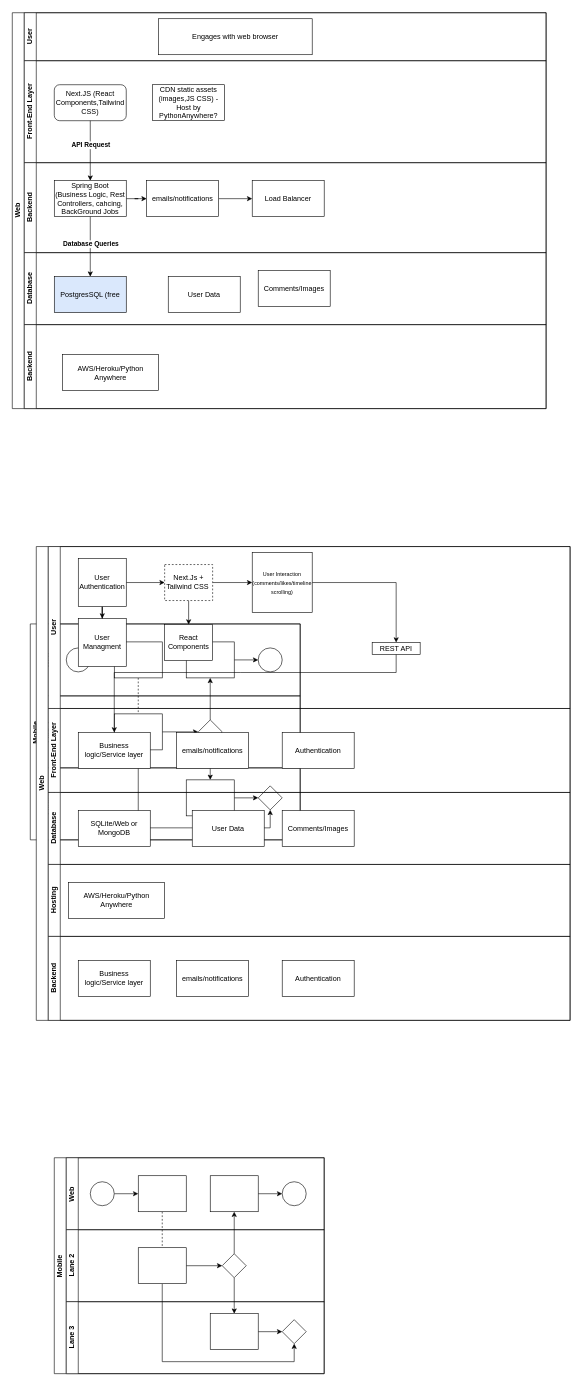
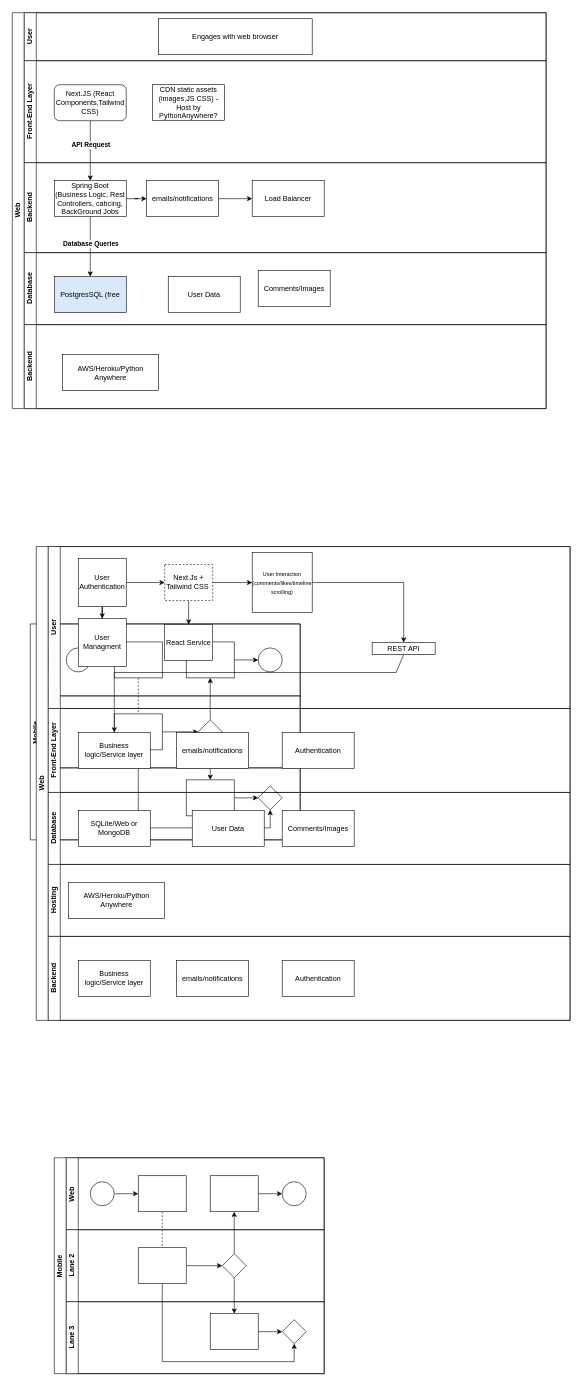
node "React Components": label "React Components" -> "React Service"
node "REST API": size 48x12 -> 63x12
